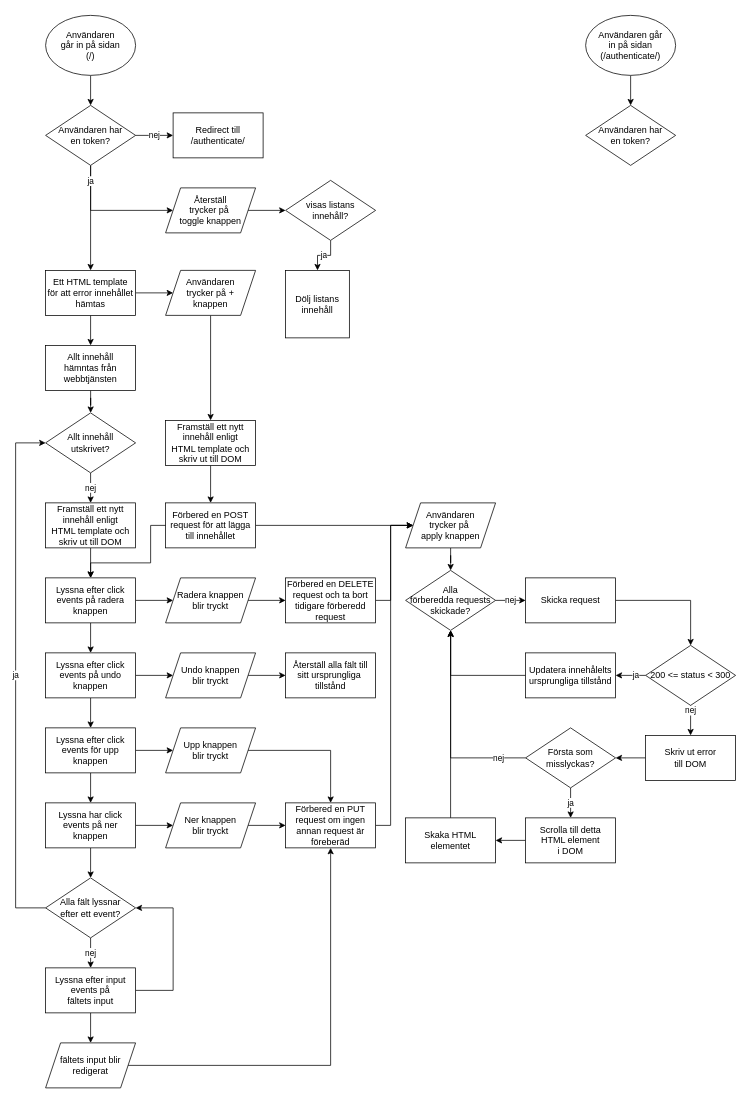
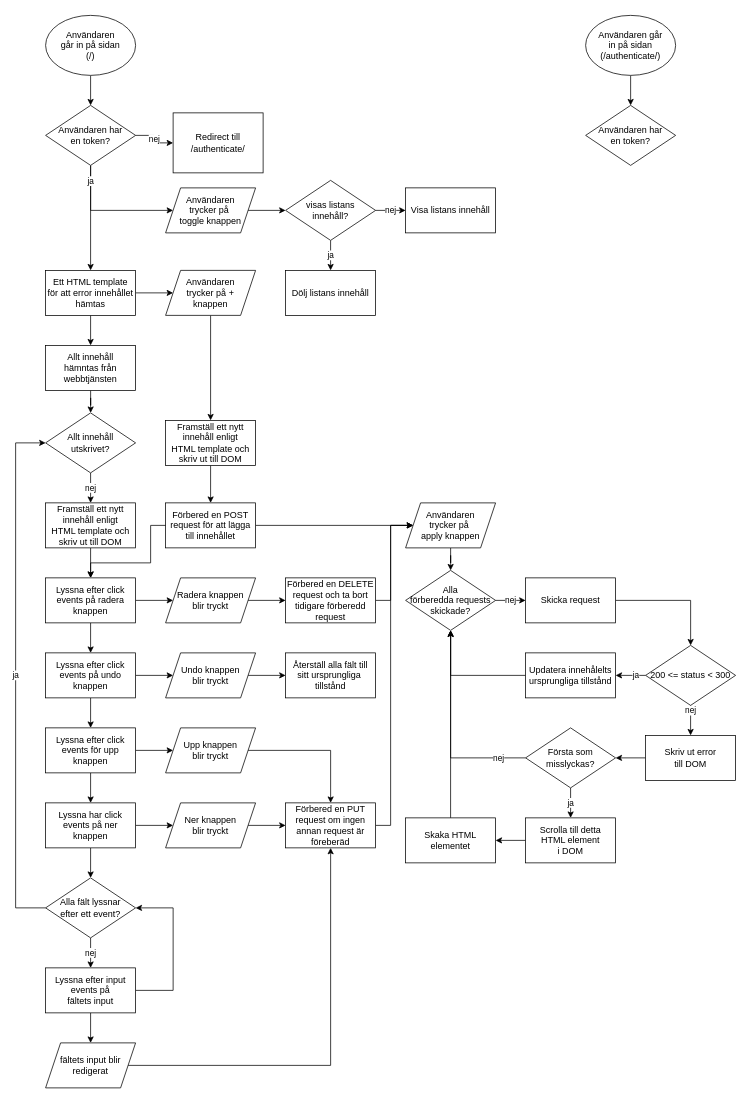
node "Redirect till /authenticate/": size 90x45 -> 90x60
node "Återställ trycker på toggle knappen": label "Återställ trycker på toggle knappen" -> "Användaren trycker på toggle knappen"
edge "visas listans innehåll?" -> "Visa listans innehåll": added, label "nej"
node "Visa listans innehåll": added
node "Dölj listans innehåll": size 64x68 -> 90x45
